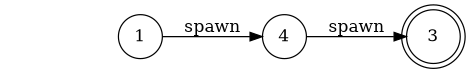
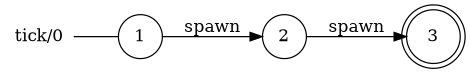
node "tick/0": added
node "4": label "4" -> "2"
